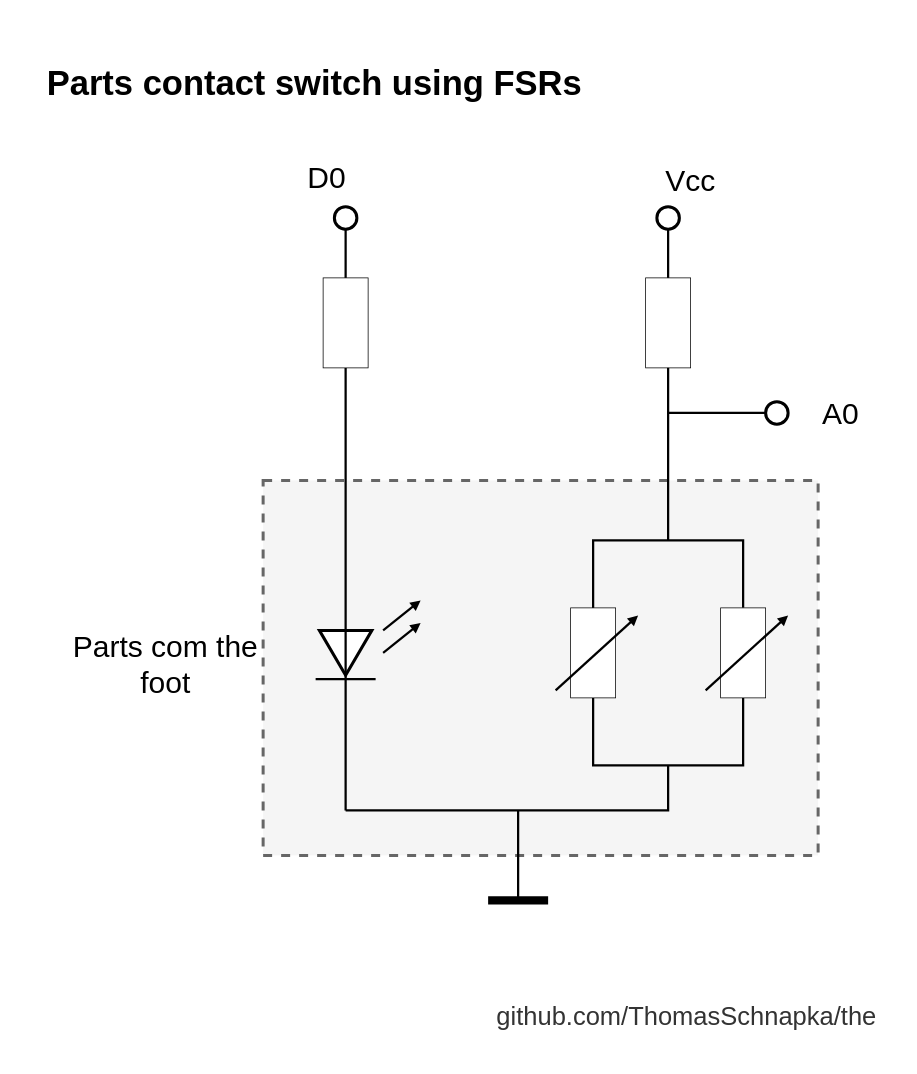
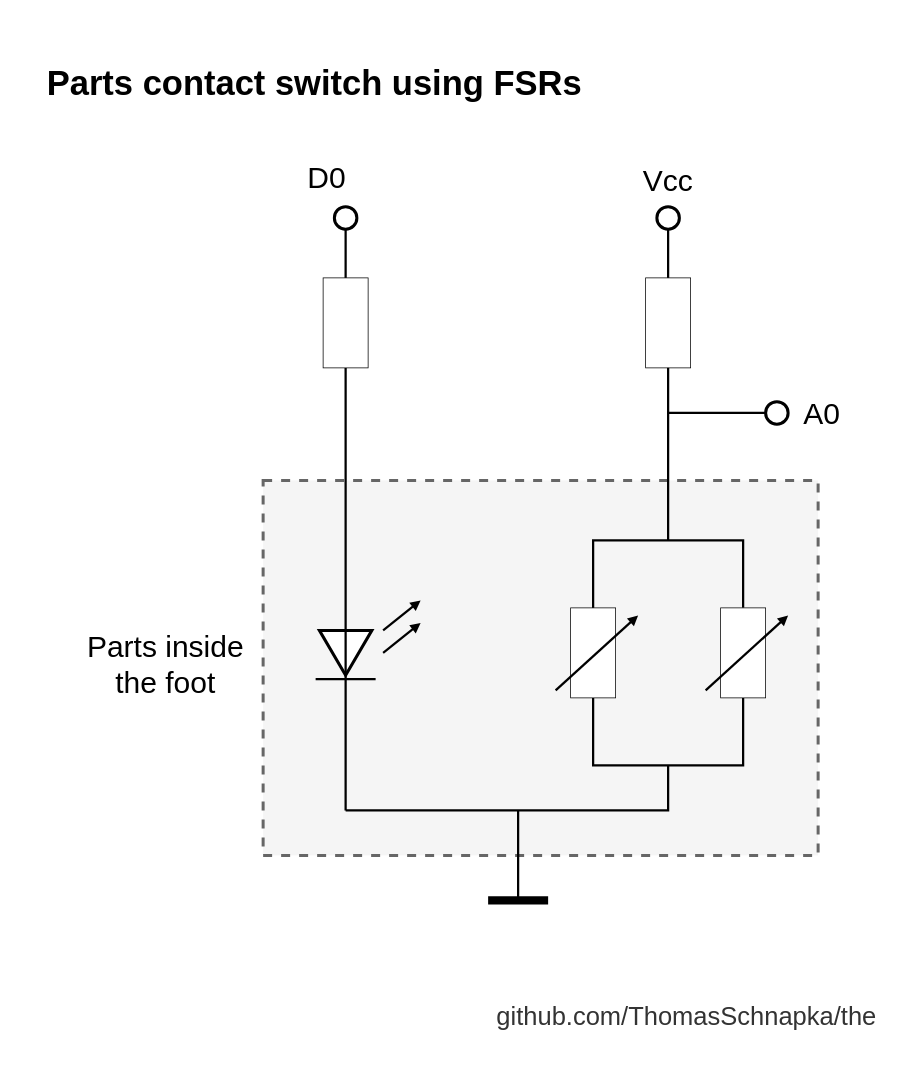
node "Vcc": moved (690, 180) -> (668, 180)
node "A0": moved (840, 413) -> (822, 413)
node "Parts com the foot": label "Parts com the foot" -> "Parts inside the foot"
